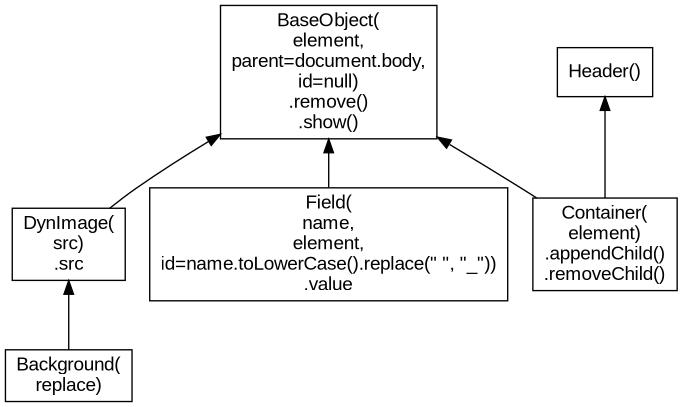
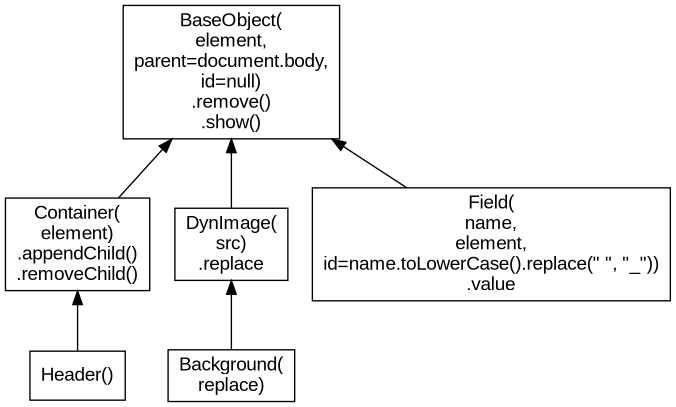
edge "Container( element) .appendChild() .removeChild()" -> "Header()": reversed
node "DynImage( src) .src": label "DynImage( src) .src" -> "DynImage( src) .replace"
